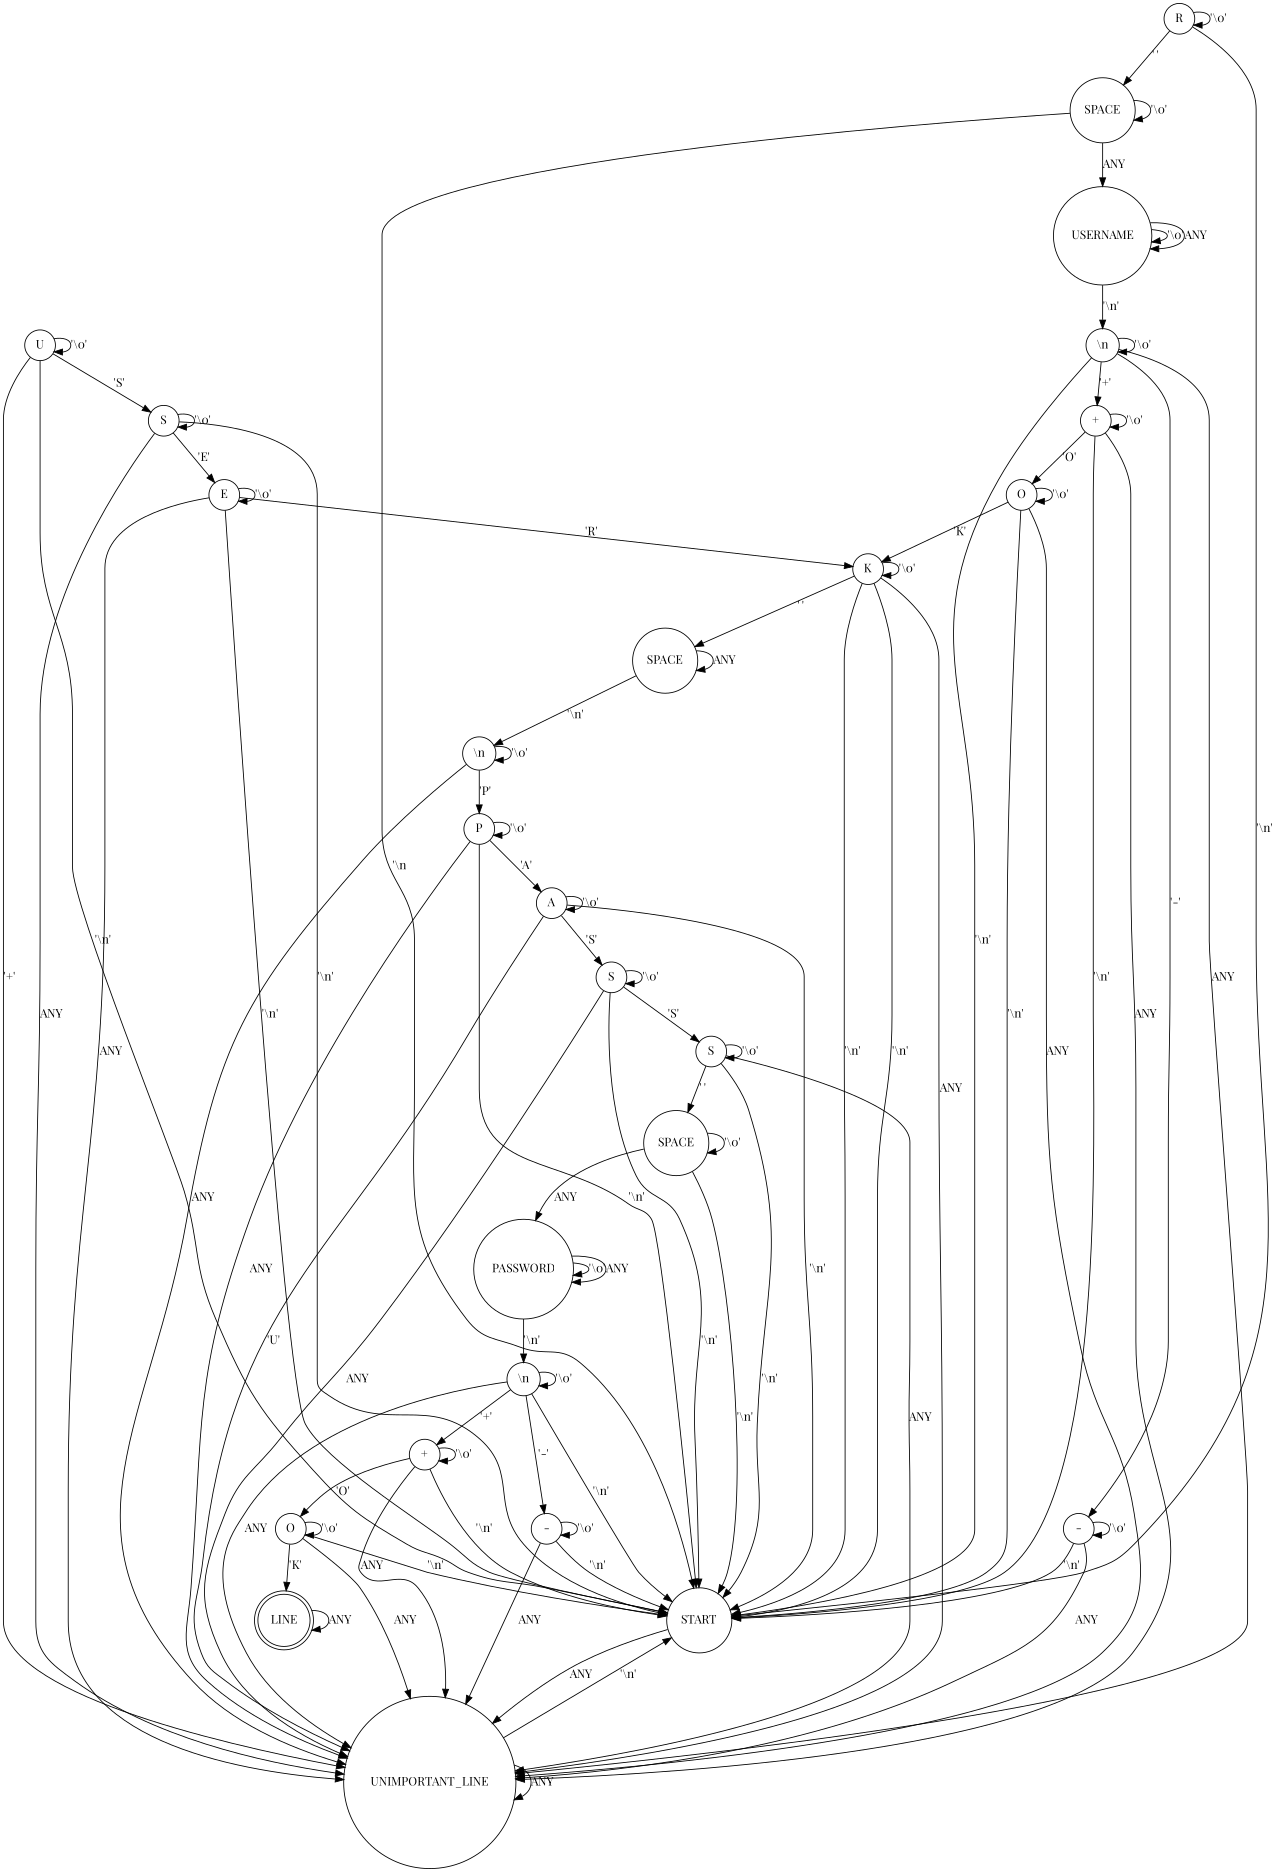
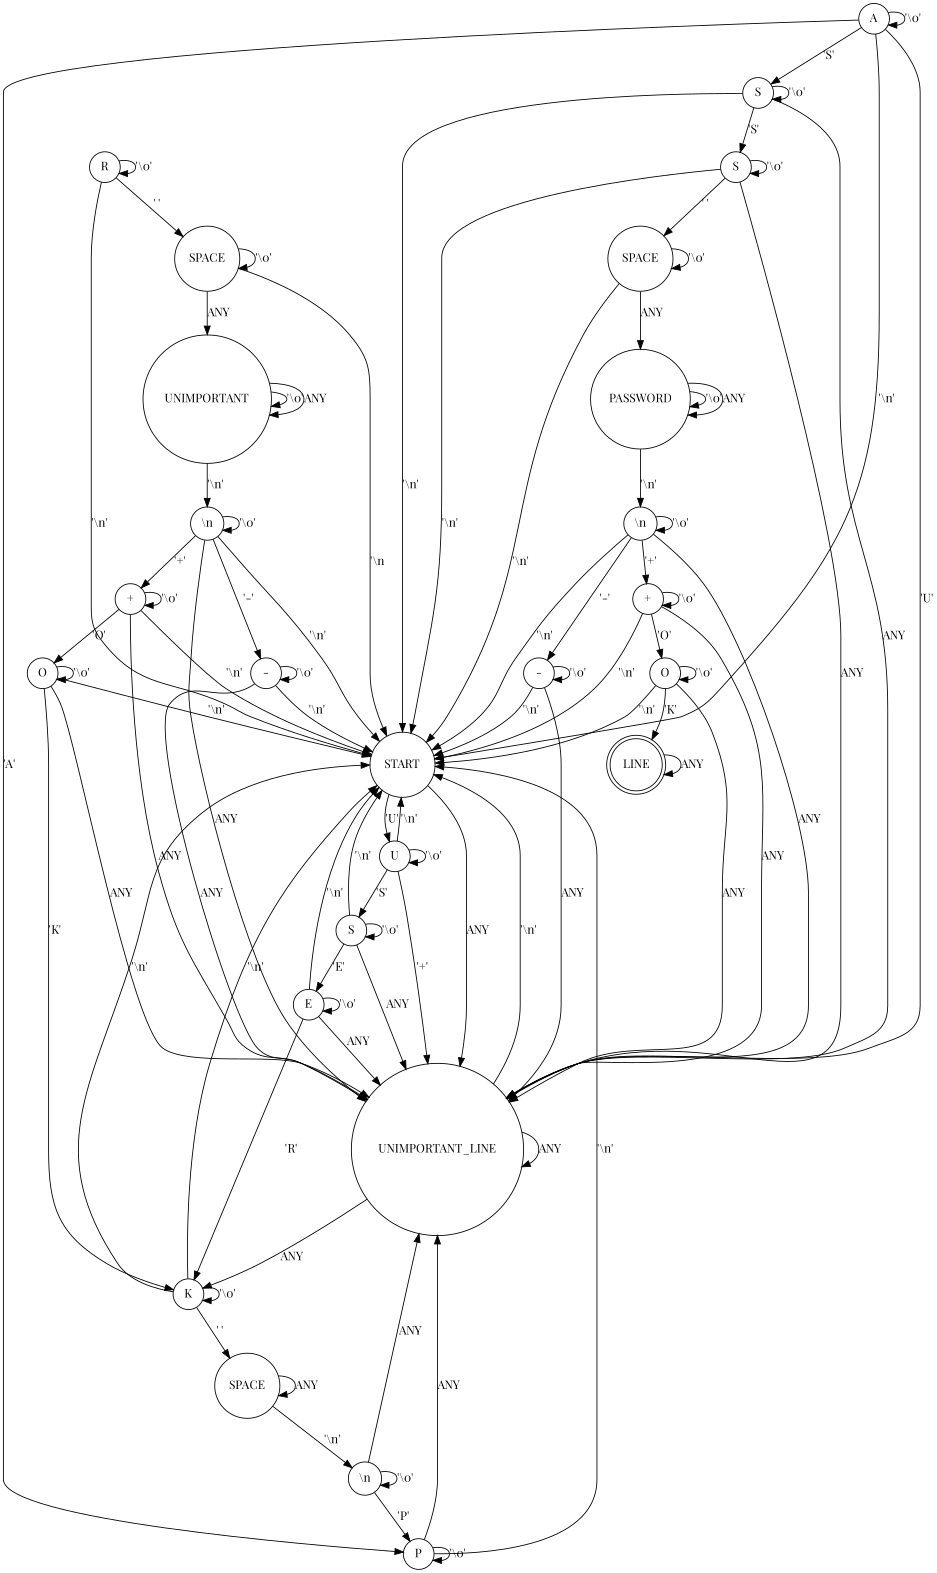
node "USERNAME": label "USERNAME" -> "UNIMPORTANT"
edge "START" -> "U": added, label "'U'"
edge "P" -> "A": reversed
edge "K" -> "UNIMPORTANT_LINE": reversed
